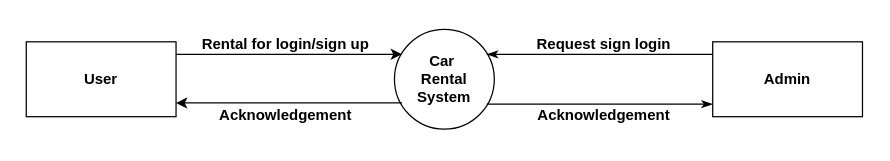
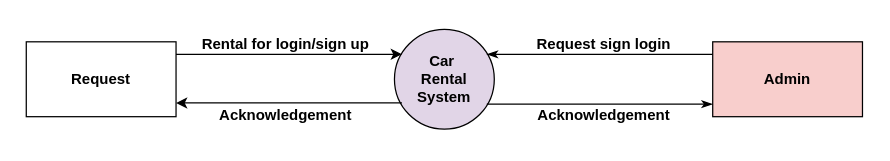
node "User": label "User" -> "Request"
node "Car Rental System": fillcolor #ffffff -> #e1d5e7
node "Admin": fillcolor #ffffff -> #f8cecc
